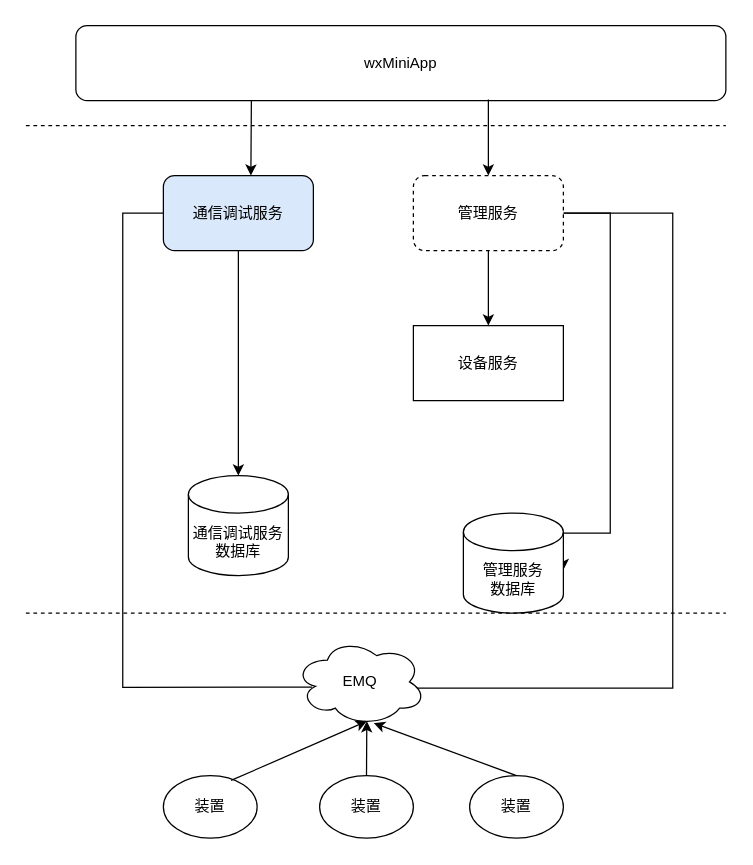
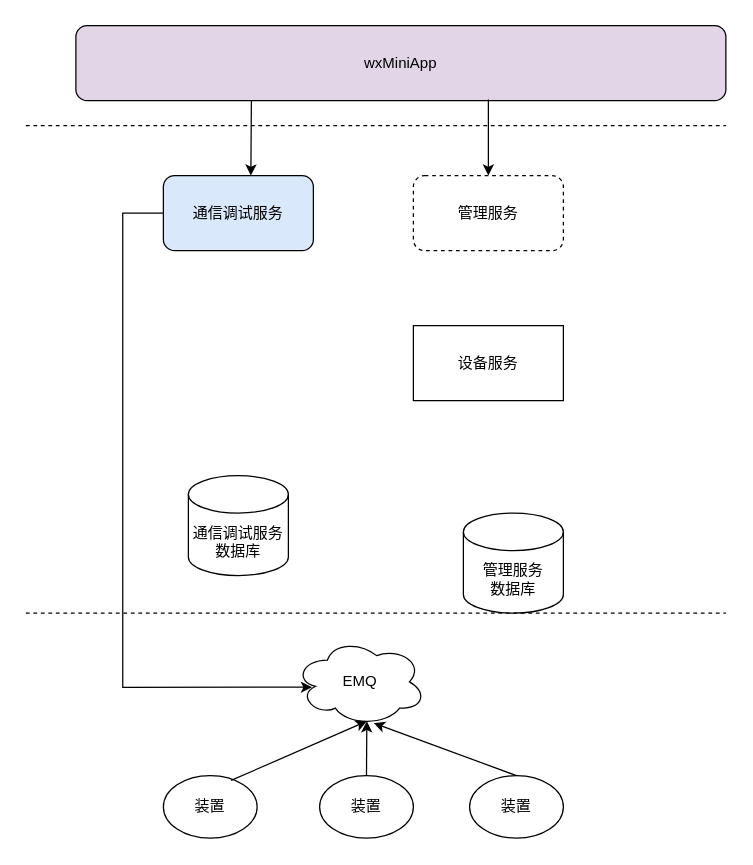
node "wxMiniApp": fillcolor #ffffff -> #e1d5e7
edge "管理服务" -> "设备服务": removed
edge "通信调试服务" -> "通信调试服务 数据库": removed
edge "管理服务" -> "管理服务 数据库": removed
edge "管理服务" -> "EMQ": removed
edge "通信调试服务" -- "EMQ": arrowhead none -> classic
